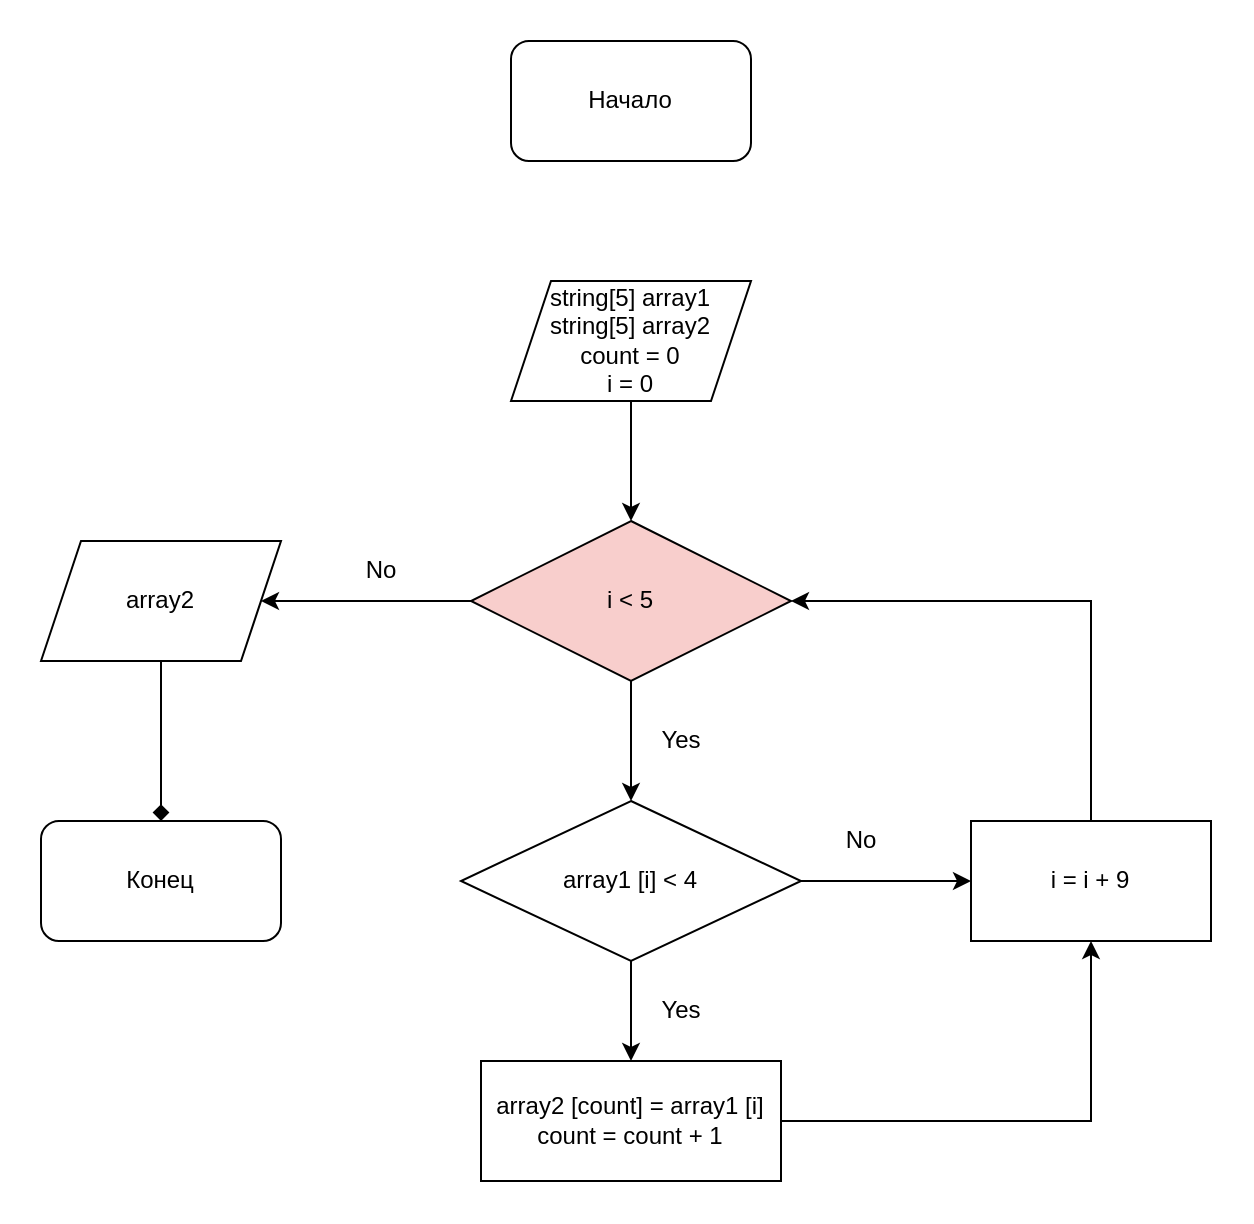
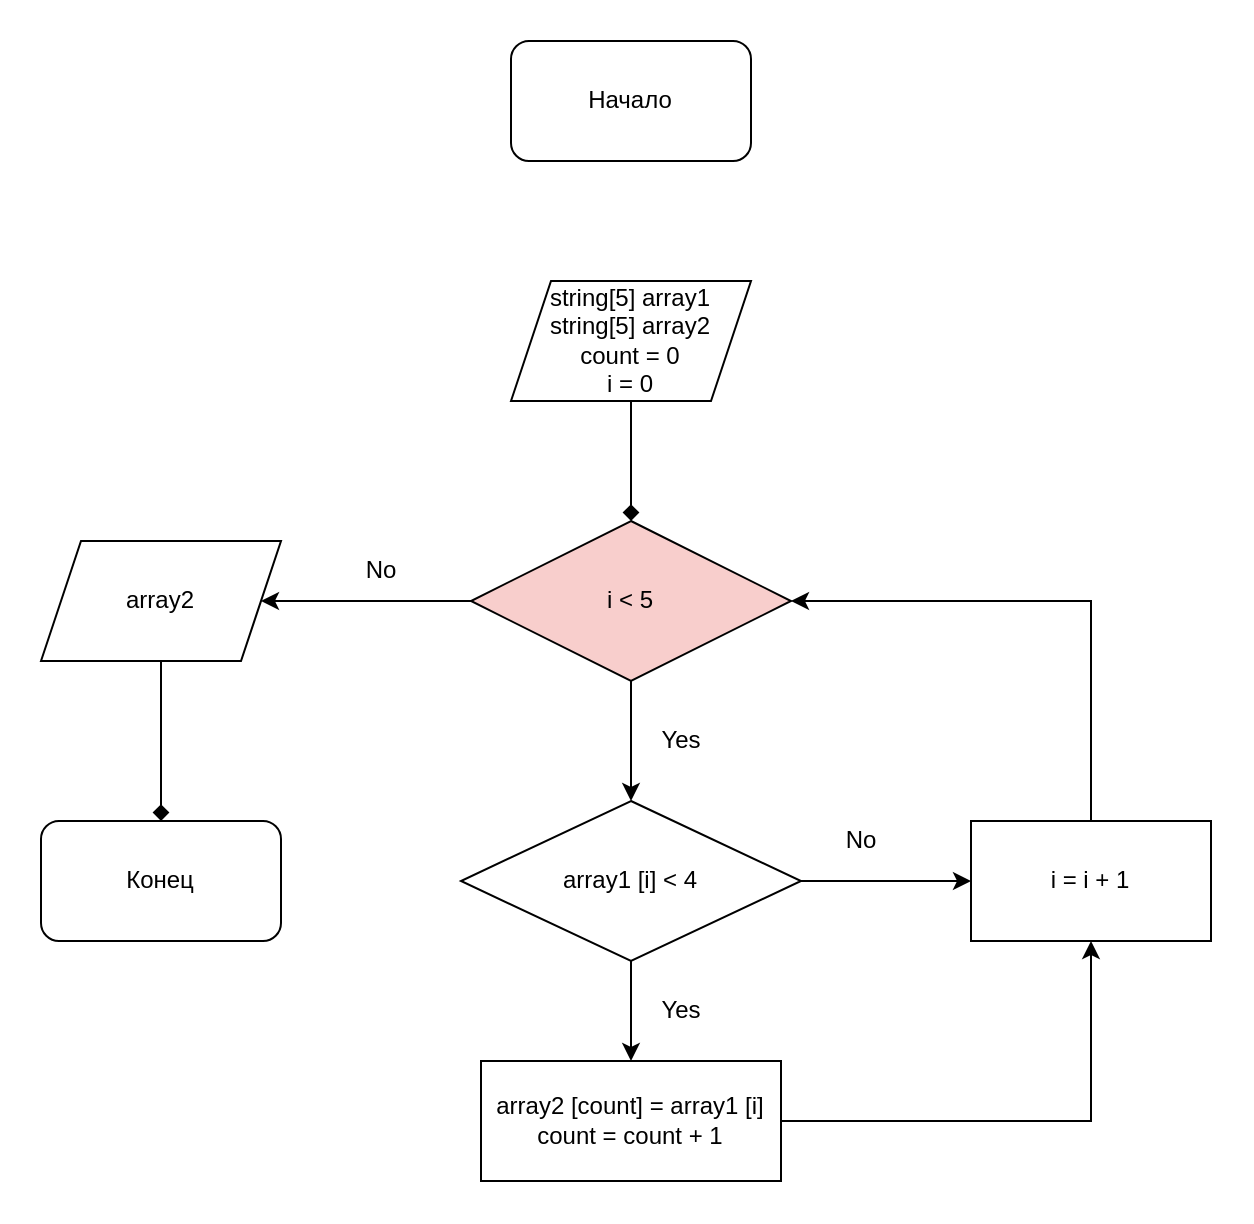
edge "string[5] array1 string[5] array2 count = 0 i = 0" -> "i < 5": arrowhead classic -> diamond
node "i = i + 9": label "i = i + 9" -> "i = i + 1"
